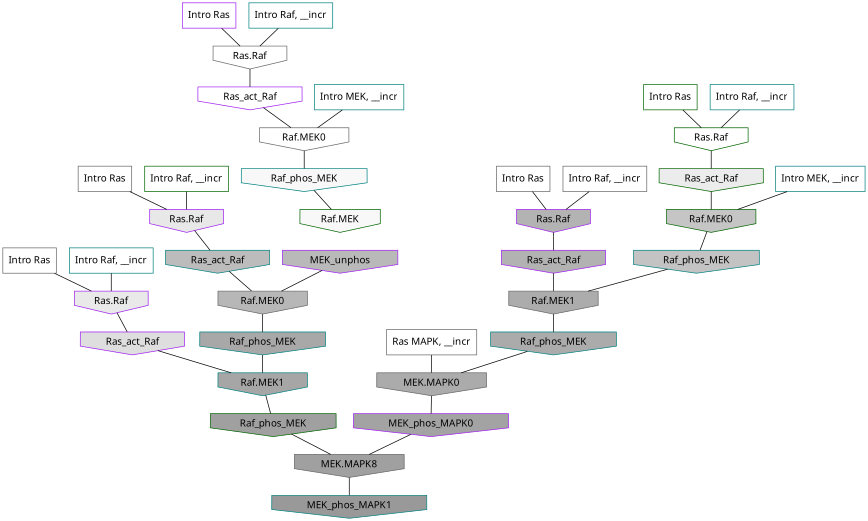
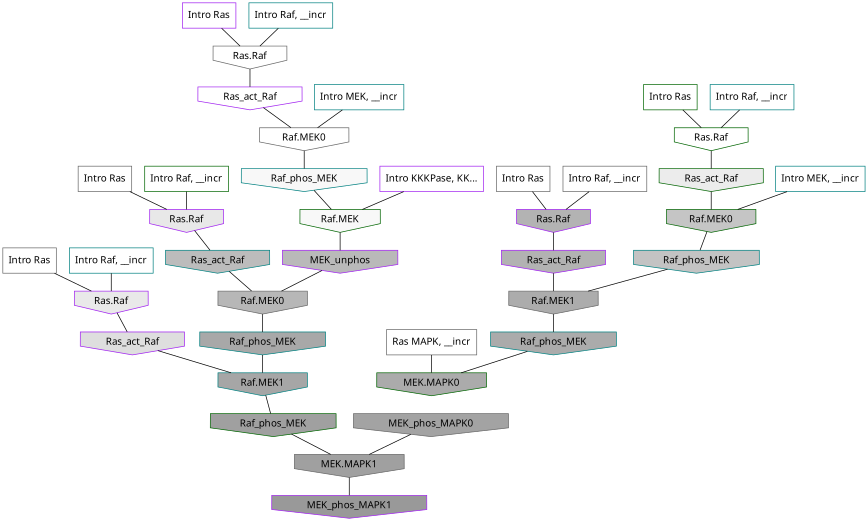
node "Intro KKKPase, KK...": added
edge "Raf.MEK" -- "MEK_unphos": added
node "MEK.MAPK0": color gray40 -> darkgreen
edge "MEK.MAPK0" -- "MEK_phos_MAPK0": removed
node "MEK_phos_MAPK0": color purple -> gray40
node "MEK.MAPK8": label "MEK.MAPK8" -> "MEK.MAPK1"
node "MEK_phos_MAPK1": color teal -> purple
